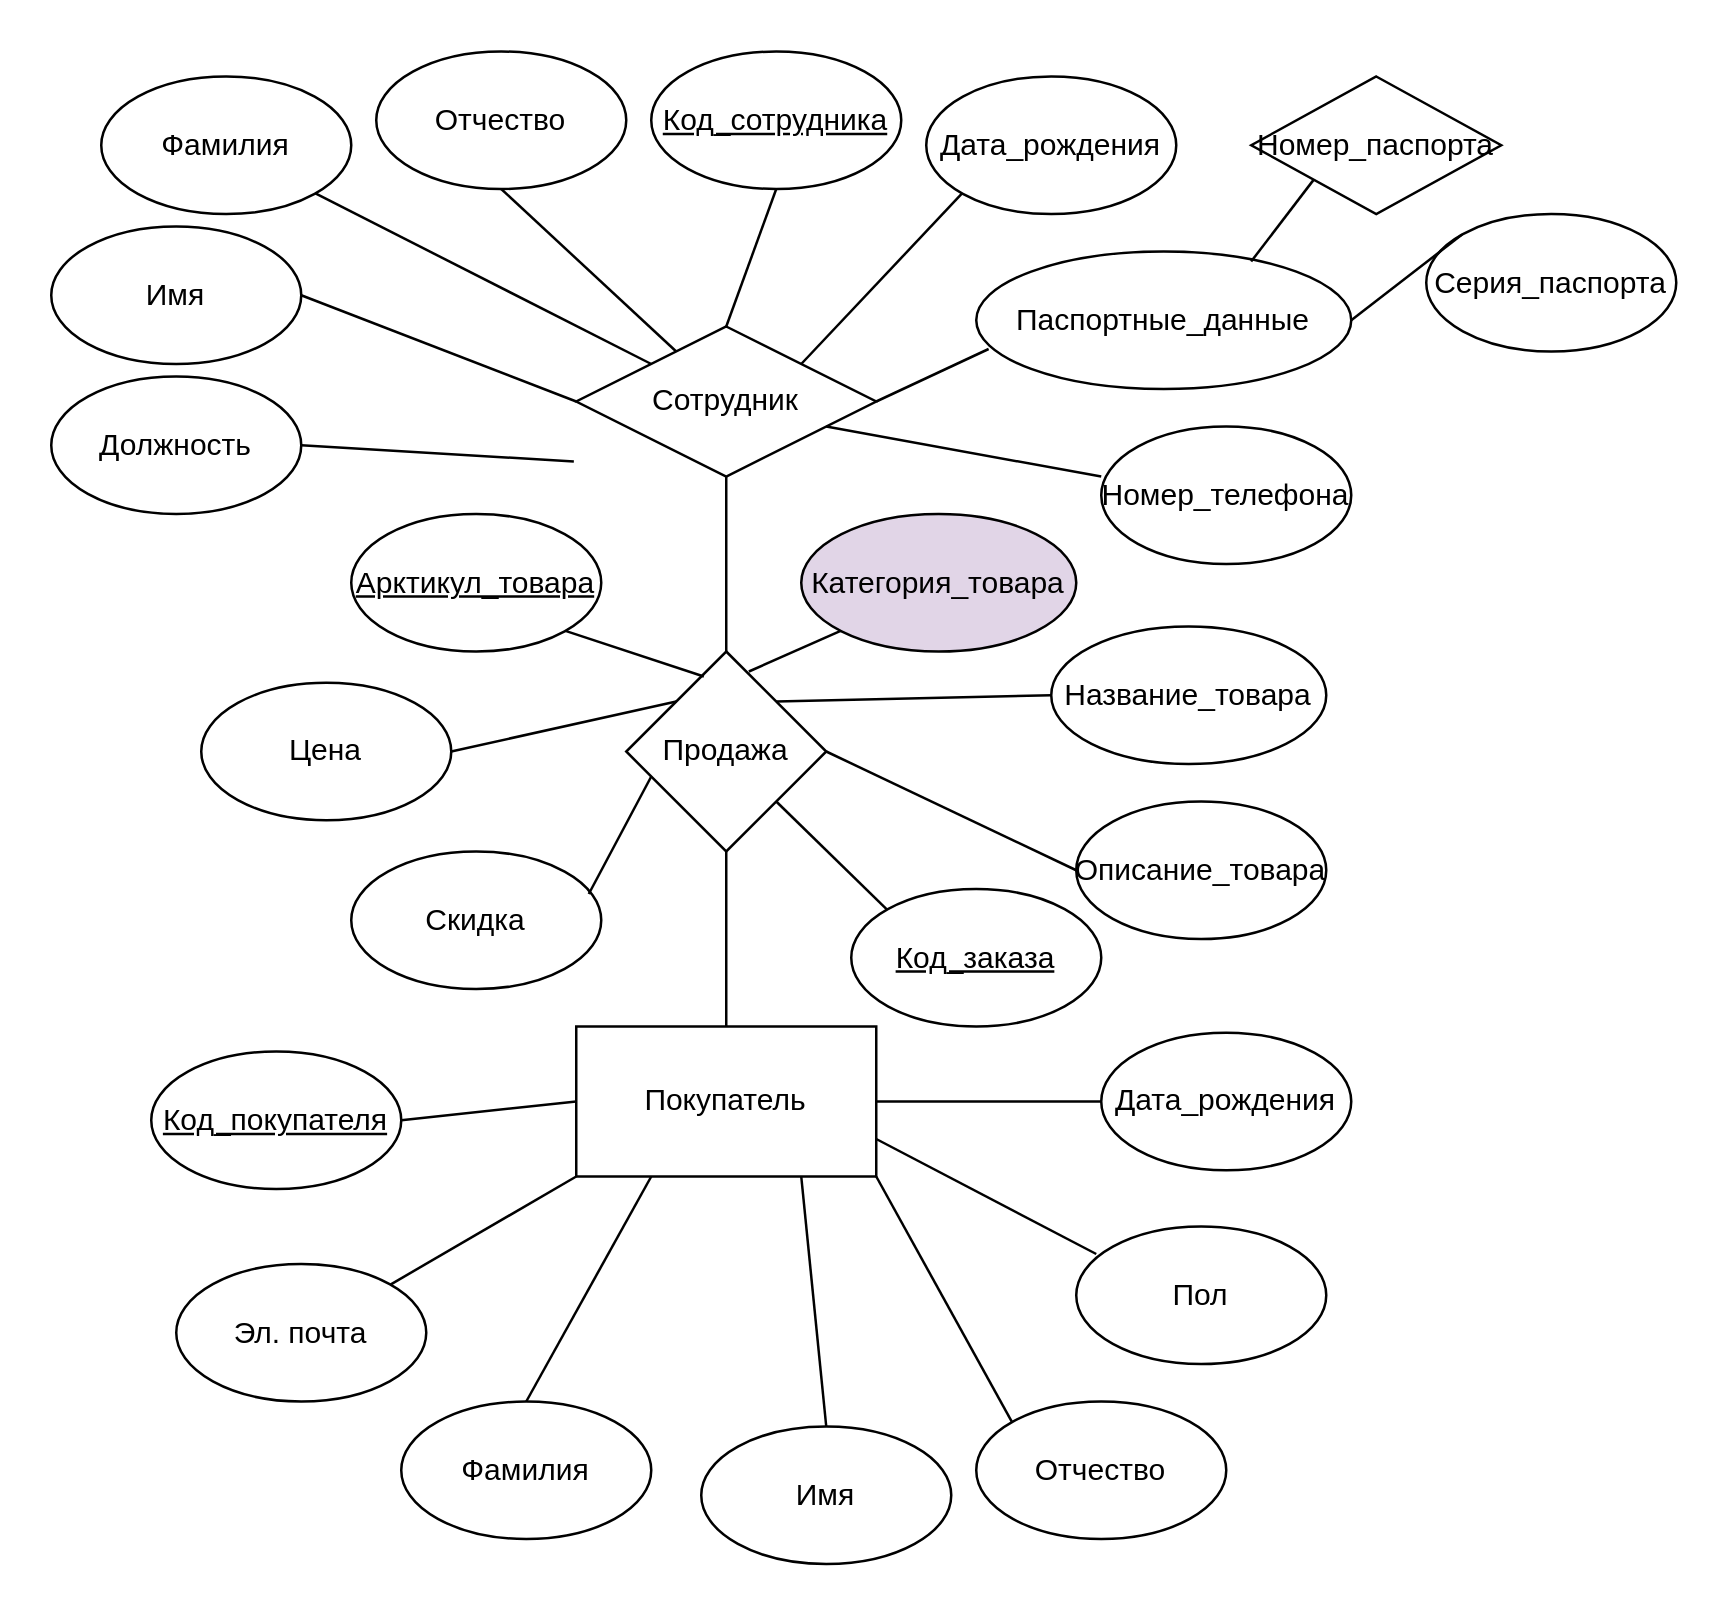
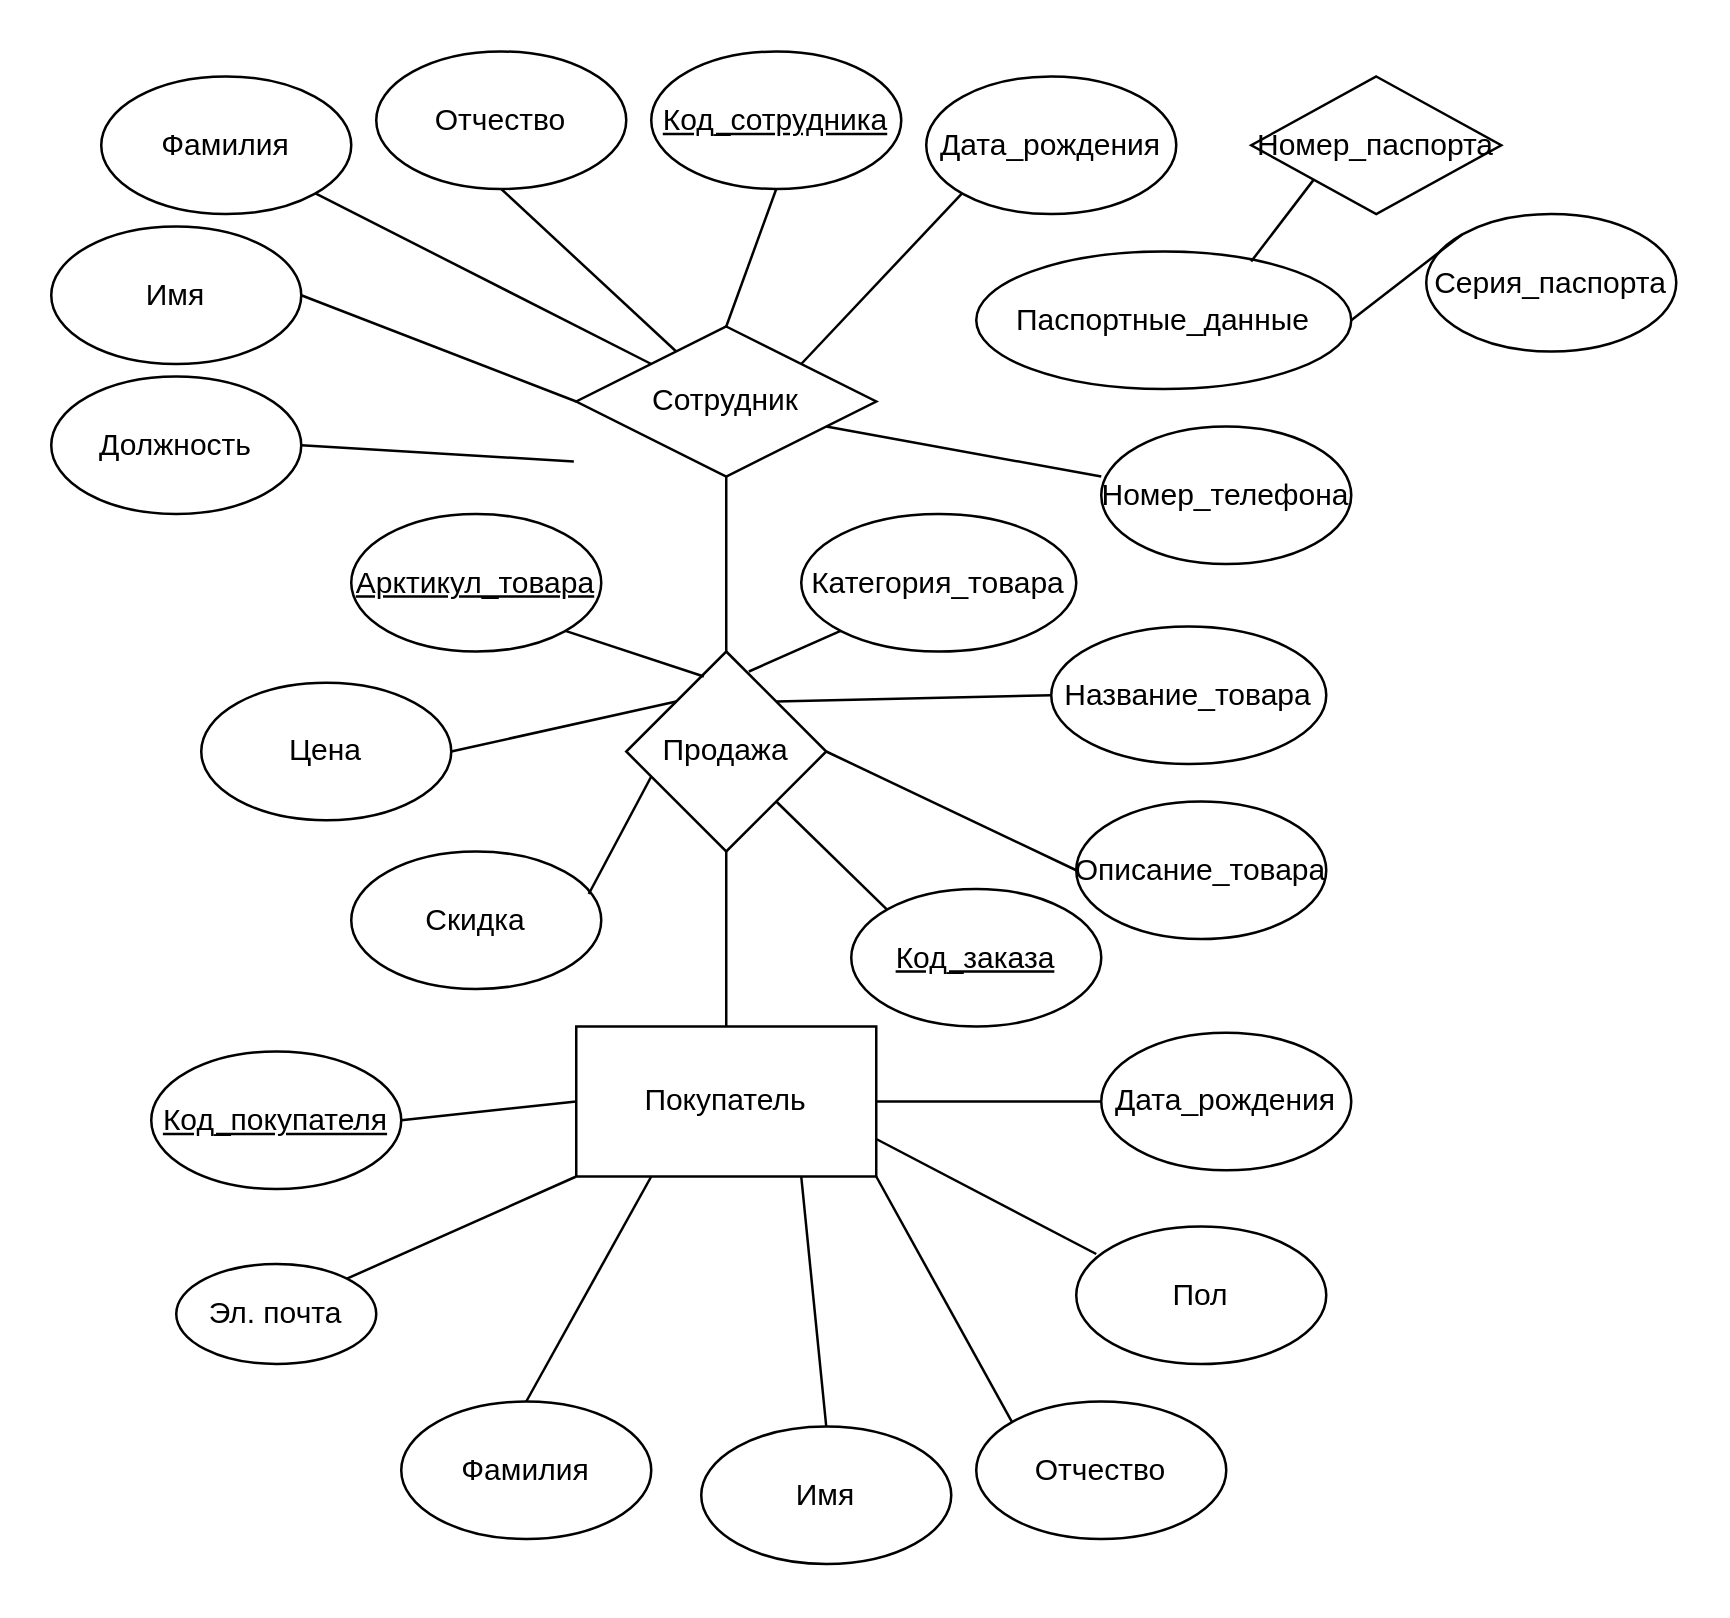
edge "Паспортные_данные" -- "Сотрудник": removed
node "Категория_товара": fillcolor #e1d5e7 -> #ffffff
node "Эл. почта": size 250x138 -> 200x100
